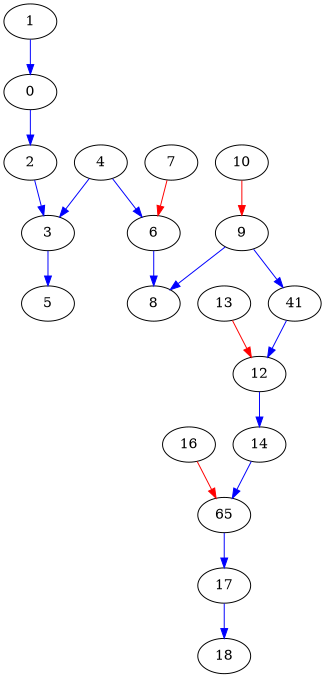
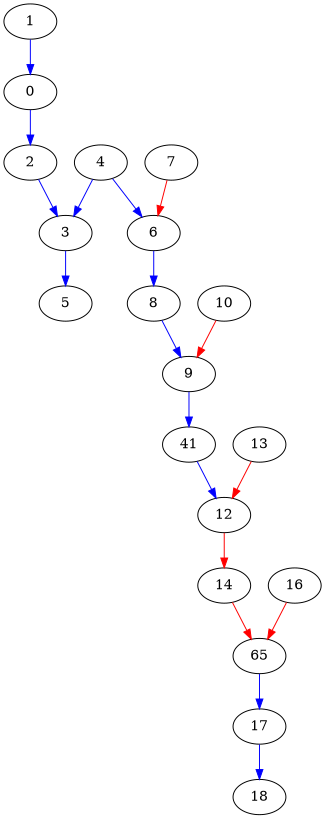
edge "9" -> "8": reversed
edge "12" -> "14": color blue -> red
edge "14" -> "65": color blue -> red
